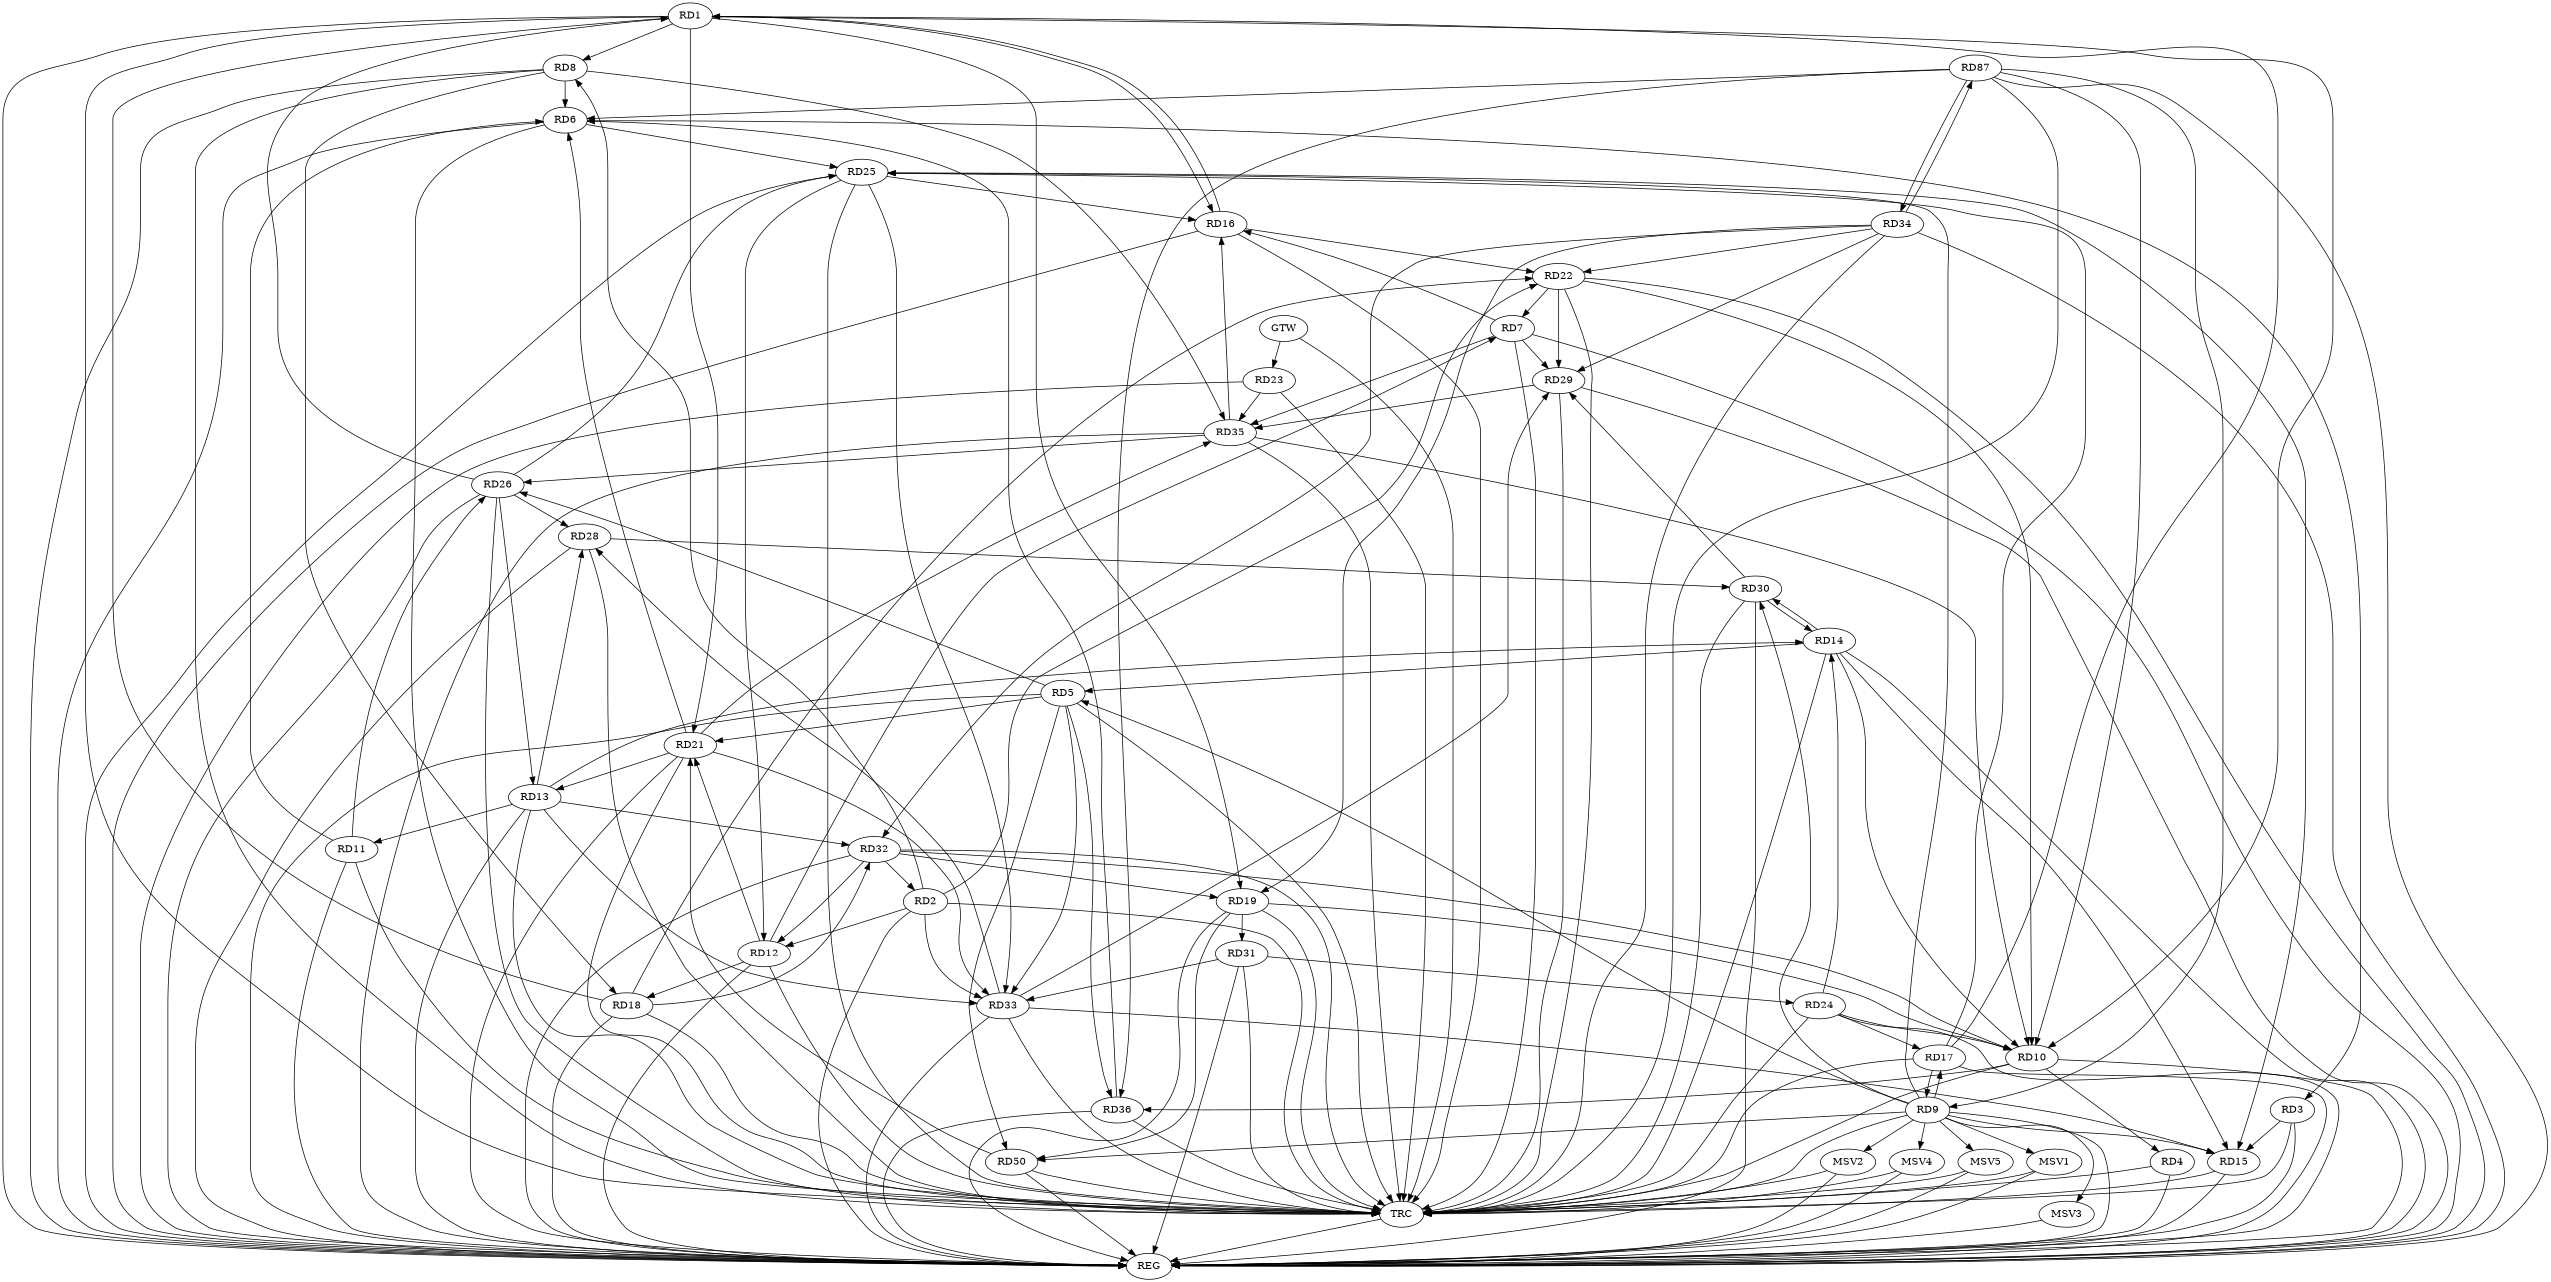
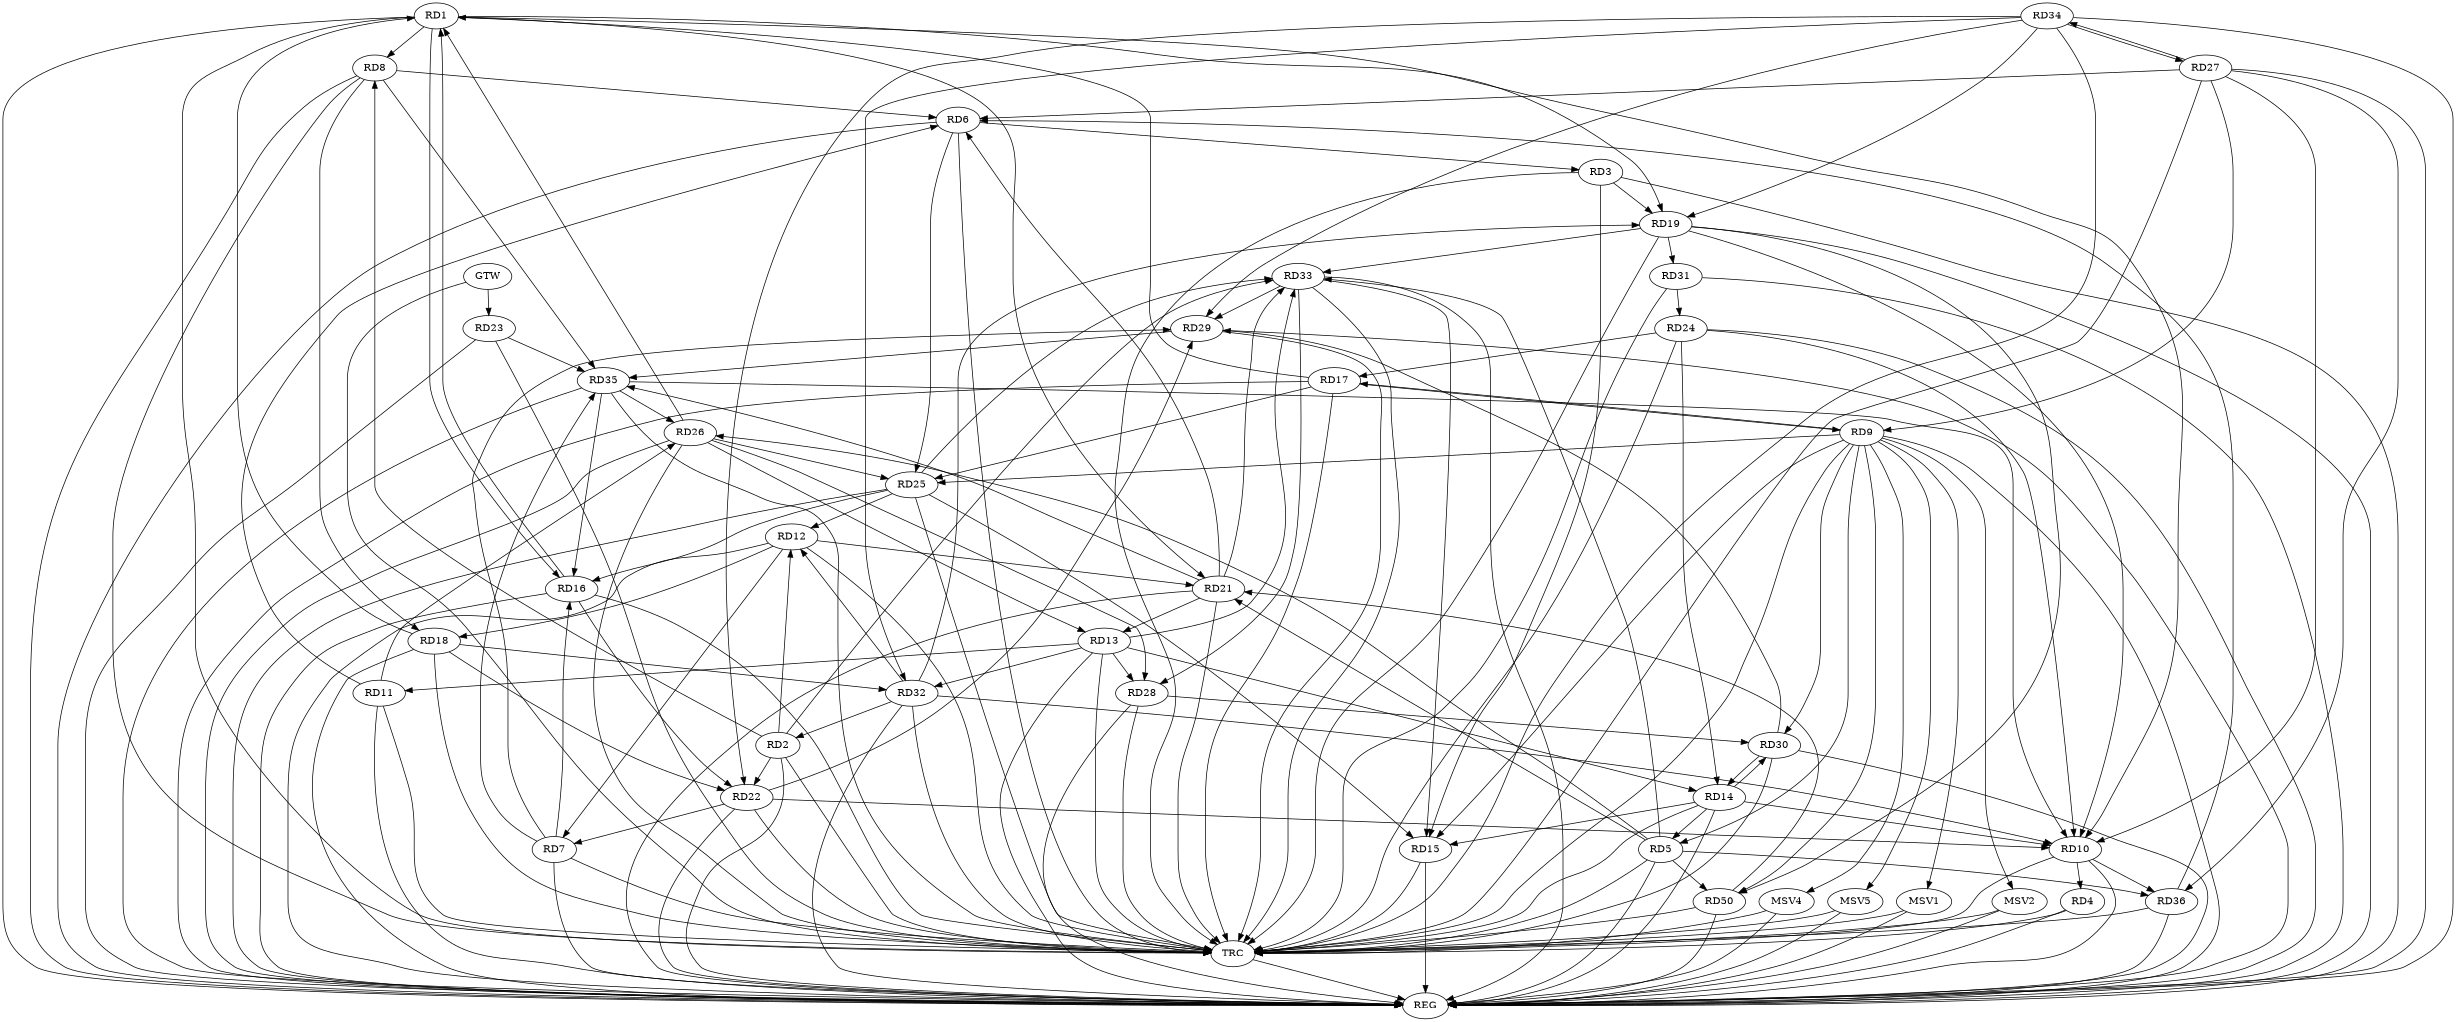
node "RD87": label "RD87" -> "RD27"
edge "RD3" -> "RD19": added
edge "RD31" -> "RD33": now "RD19" -> "RD33"
node "MSV3": removed
